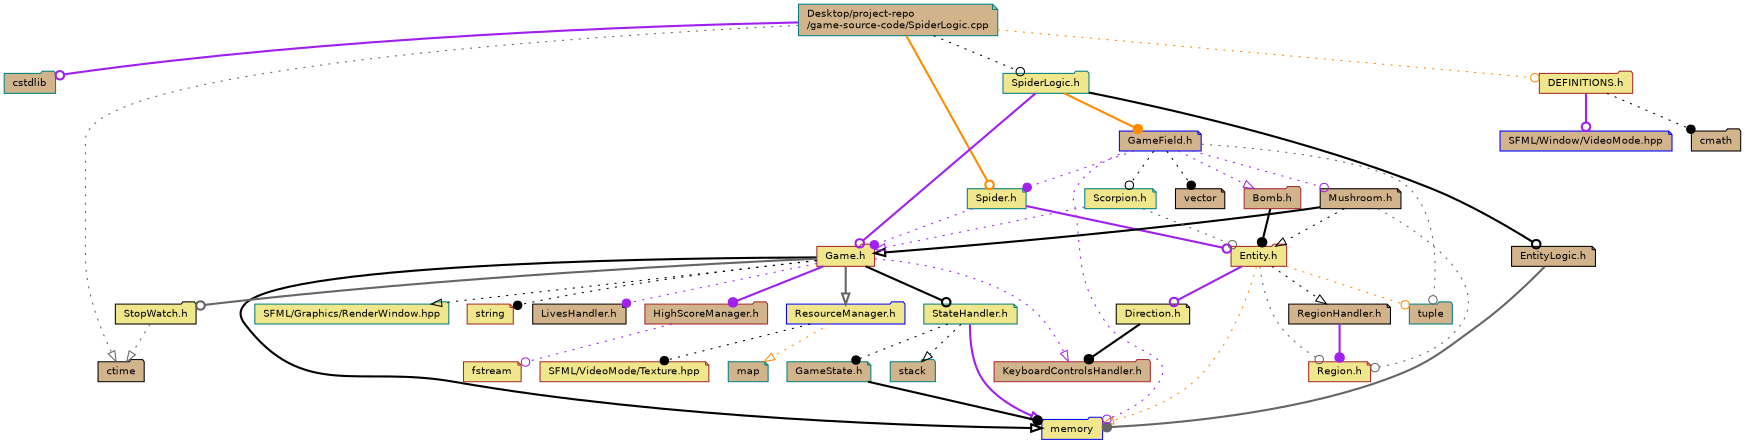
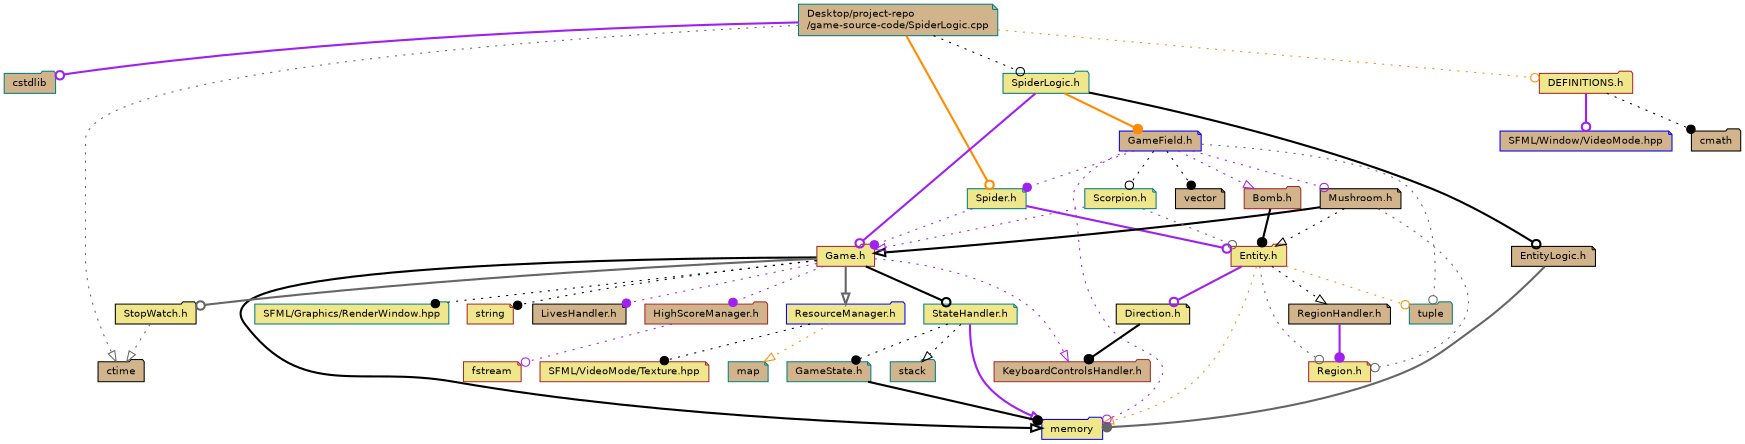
edge "Game.h" -> "HighScoreManager.h": style bold -> dotted
edge "Game.h" -> "SFML/Graphics/RenderWindow.hpp": arrowhead onormal -> dot
